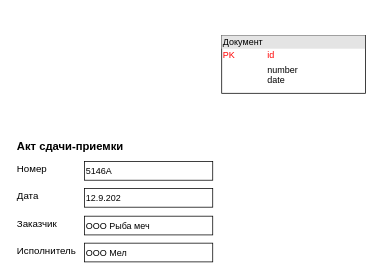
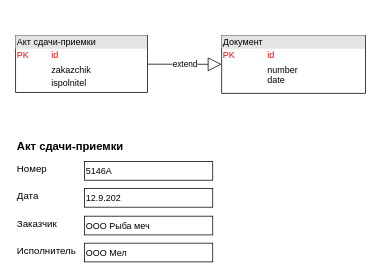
node "Акт сдачи-приемки PK id zakazchik ispolnitel": added
edge "Акт сдачи-приемки PK id zakazchik ispolnitel" -> "Документ PK id number date": added, label "extend"
